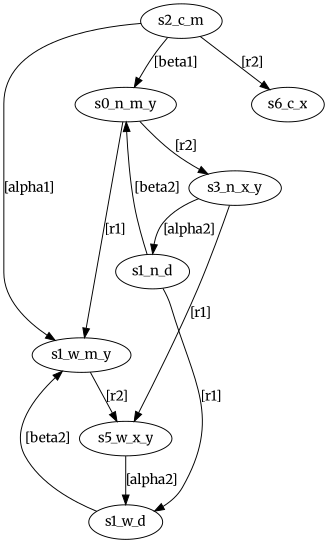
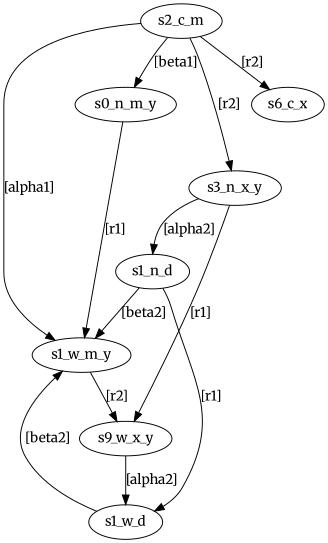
edge "s0_n_m_y" -> "s3_n_x_y": now "s2_c_m" -> "s3_n_x_y"
edge "s1_n_d" -> "s0_n_m_y": now "s1_n_d" -> "s1_w_m_y"
node "s5_w_x_y": label "s5_w_x_y" -> "s9_w_x_y"
